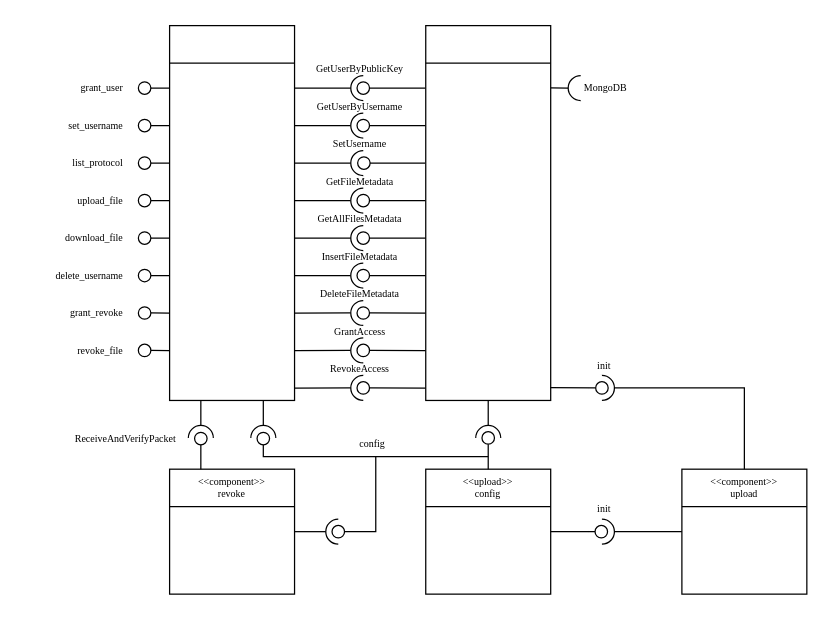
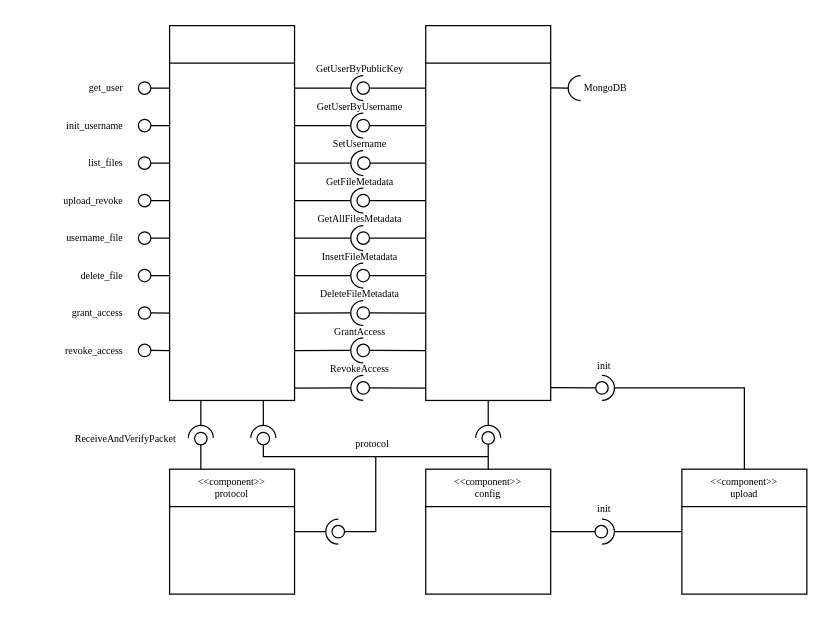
node "grant_user": label "grant_user" -> "get_user"
node "set_username": label "set_username" -> "init_username"
node "list_protocol": label "list_protocol" -> "list_files"
node "upload_file": label "upload_file" -> "upload_revoke"
node "download_file": label "download_file" -> "username_file"
node "delete_username": label "delete_username" -> "delete_file"
node "grant_revoke": label "grant_revoke" -> "grant_access"
node "revoke_file": label "revoke_file" -> "revoke_access"
node "config": label "config" -> "protocol"
node "<<component>> revoke": label "<<component>> revoke" -> "<<component>> protocol"
node "<<upload>> config": label "<<upload>> config" -> "<<component>> config"
